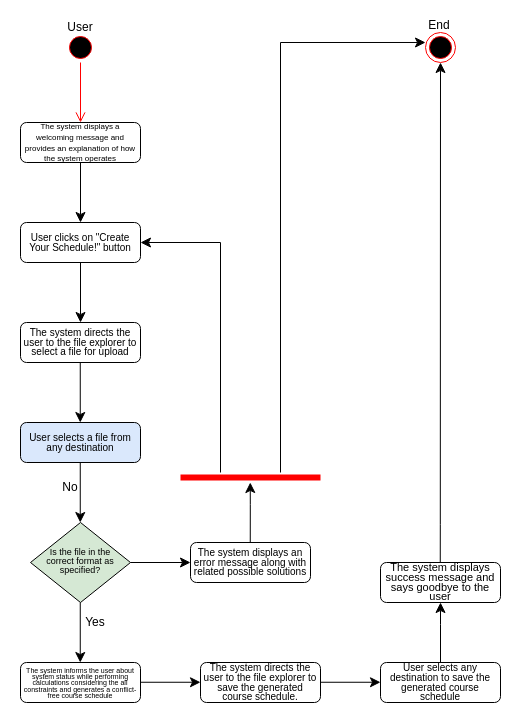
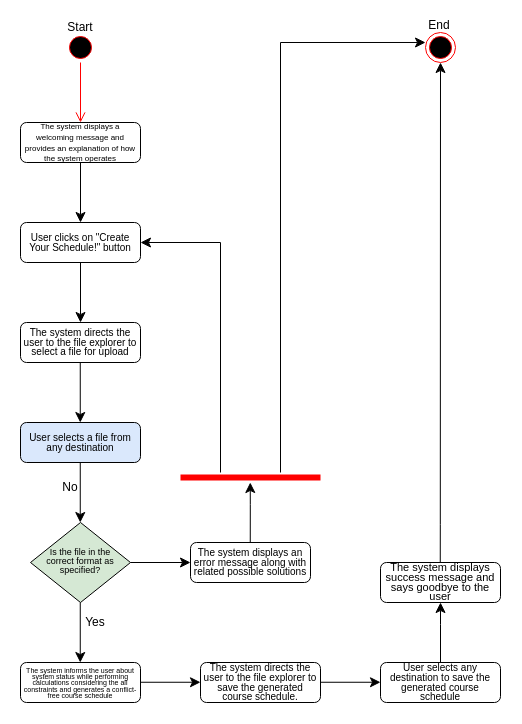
node "User": label "User" -> "Start"
